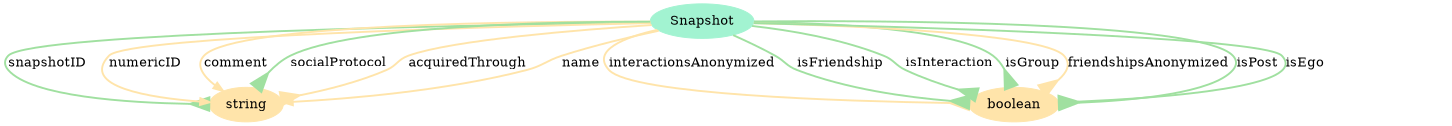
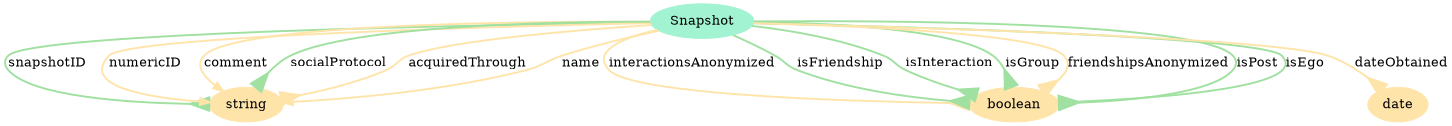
node "date": added
